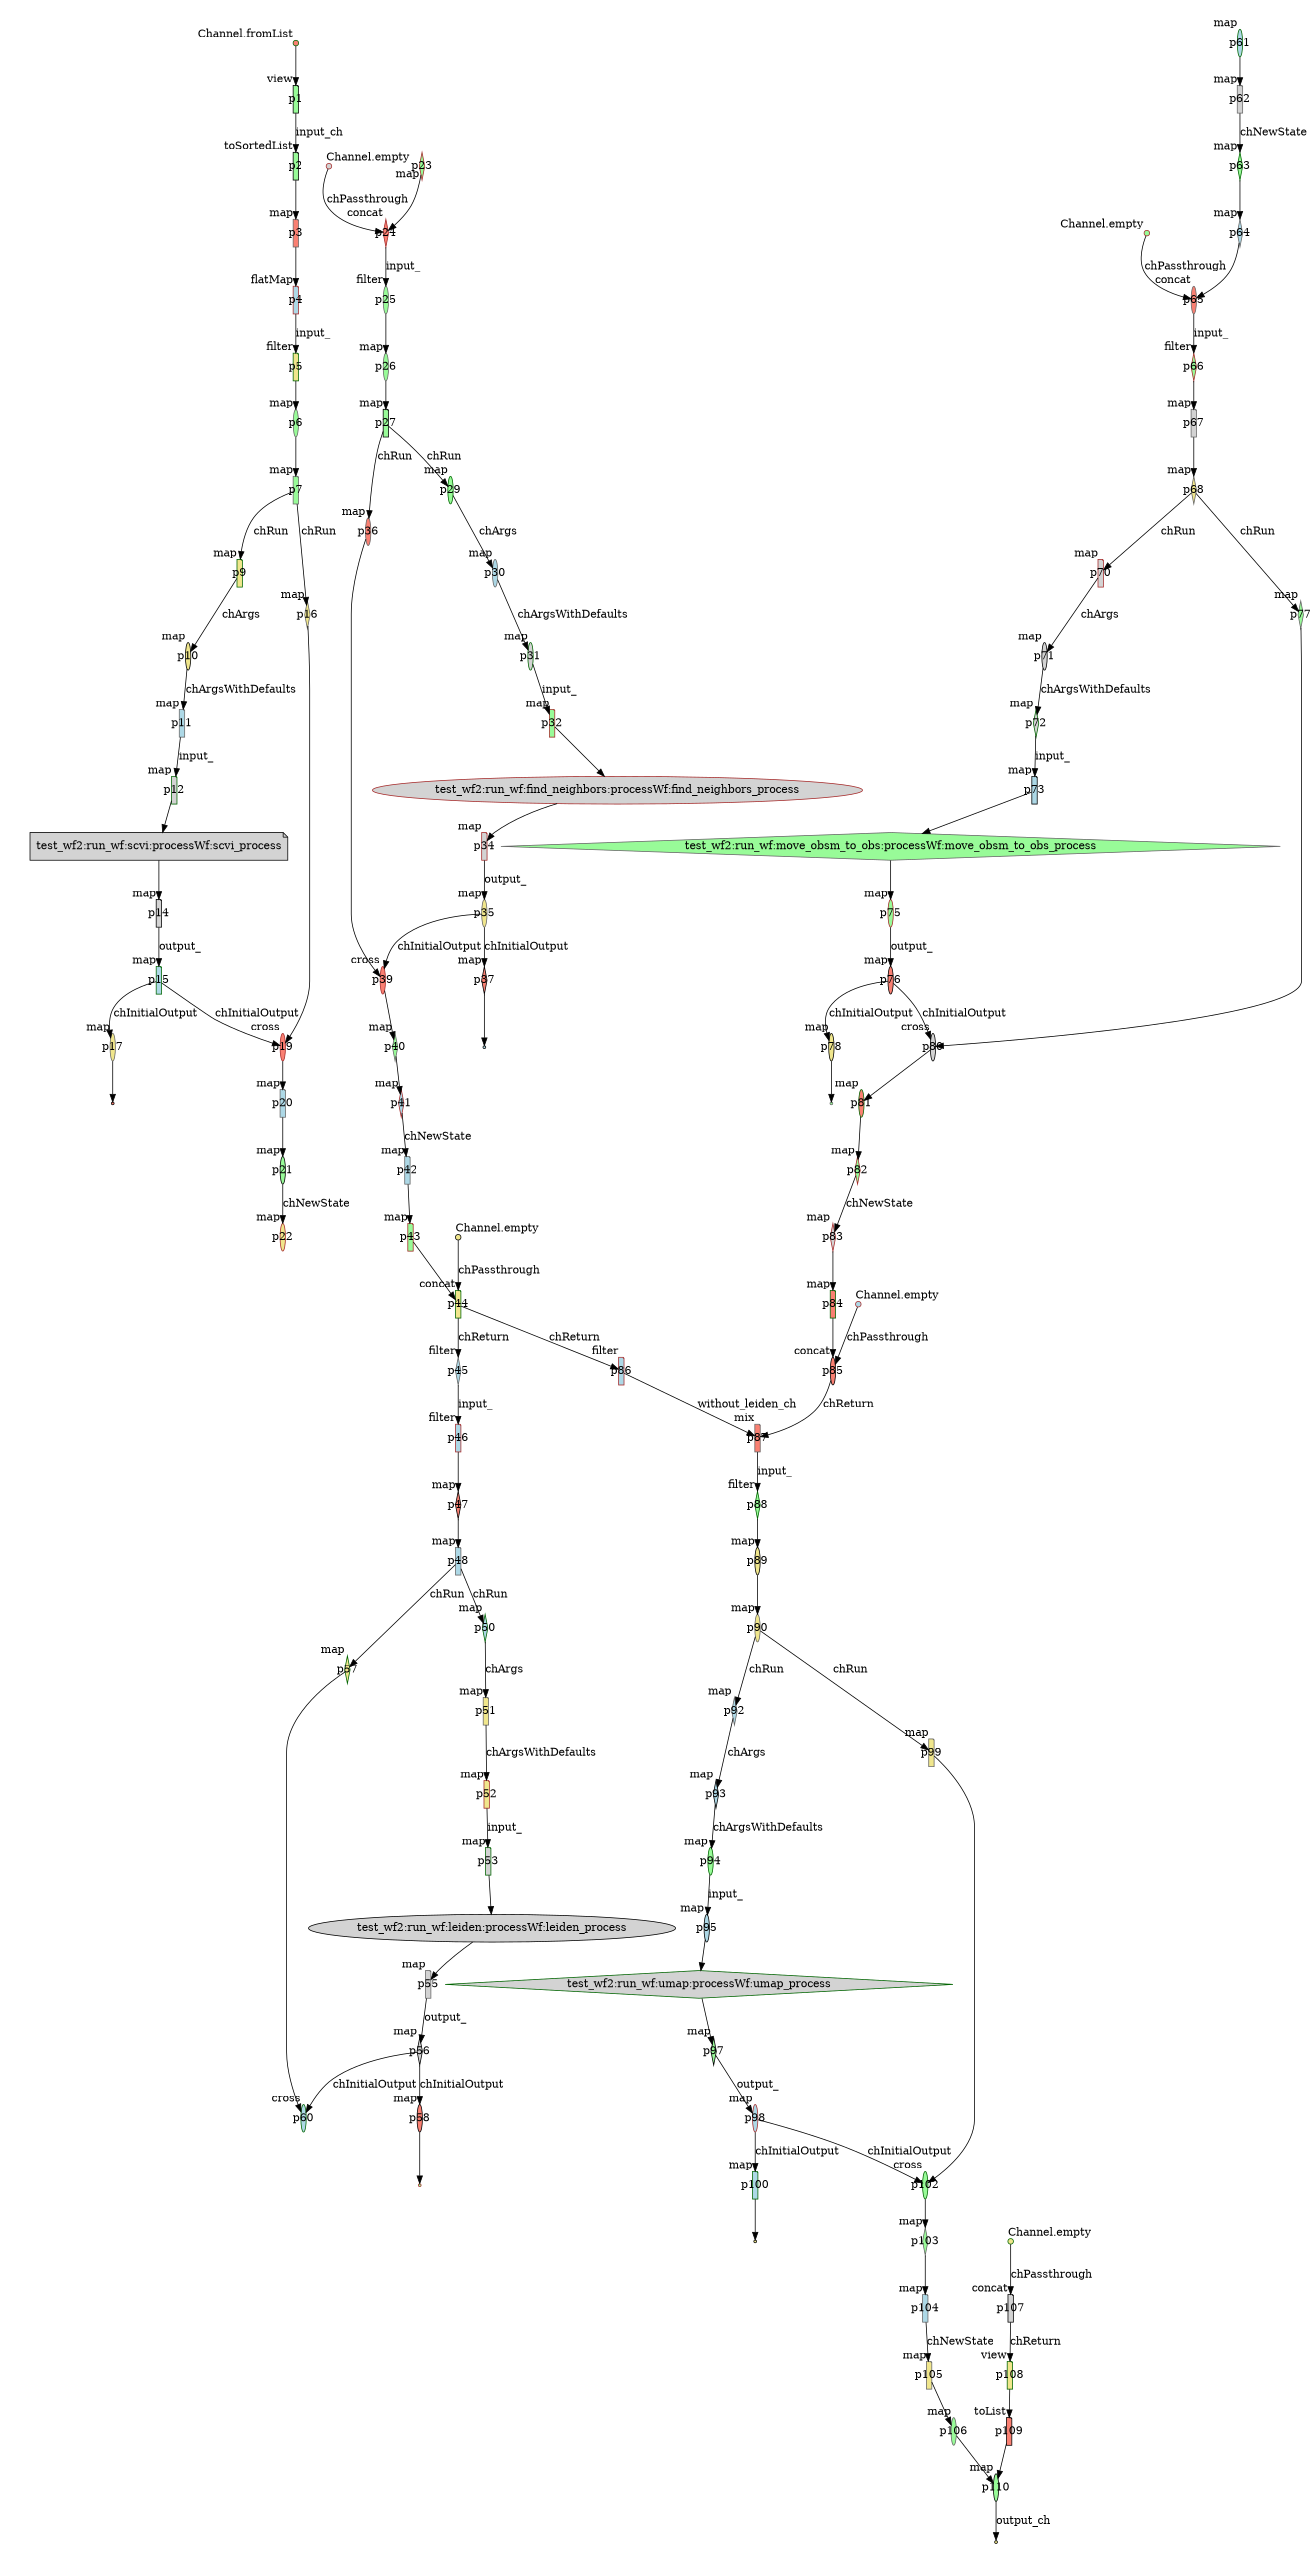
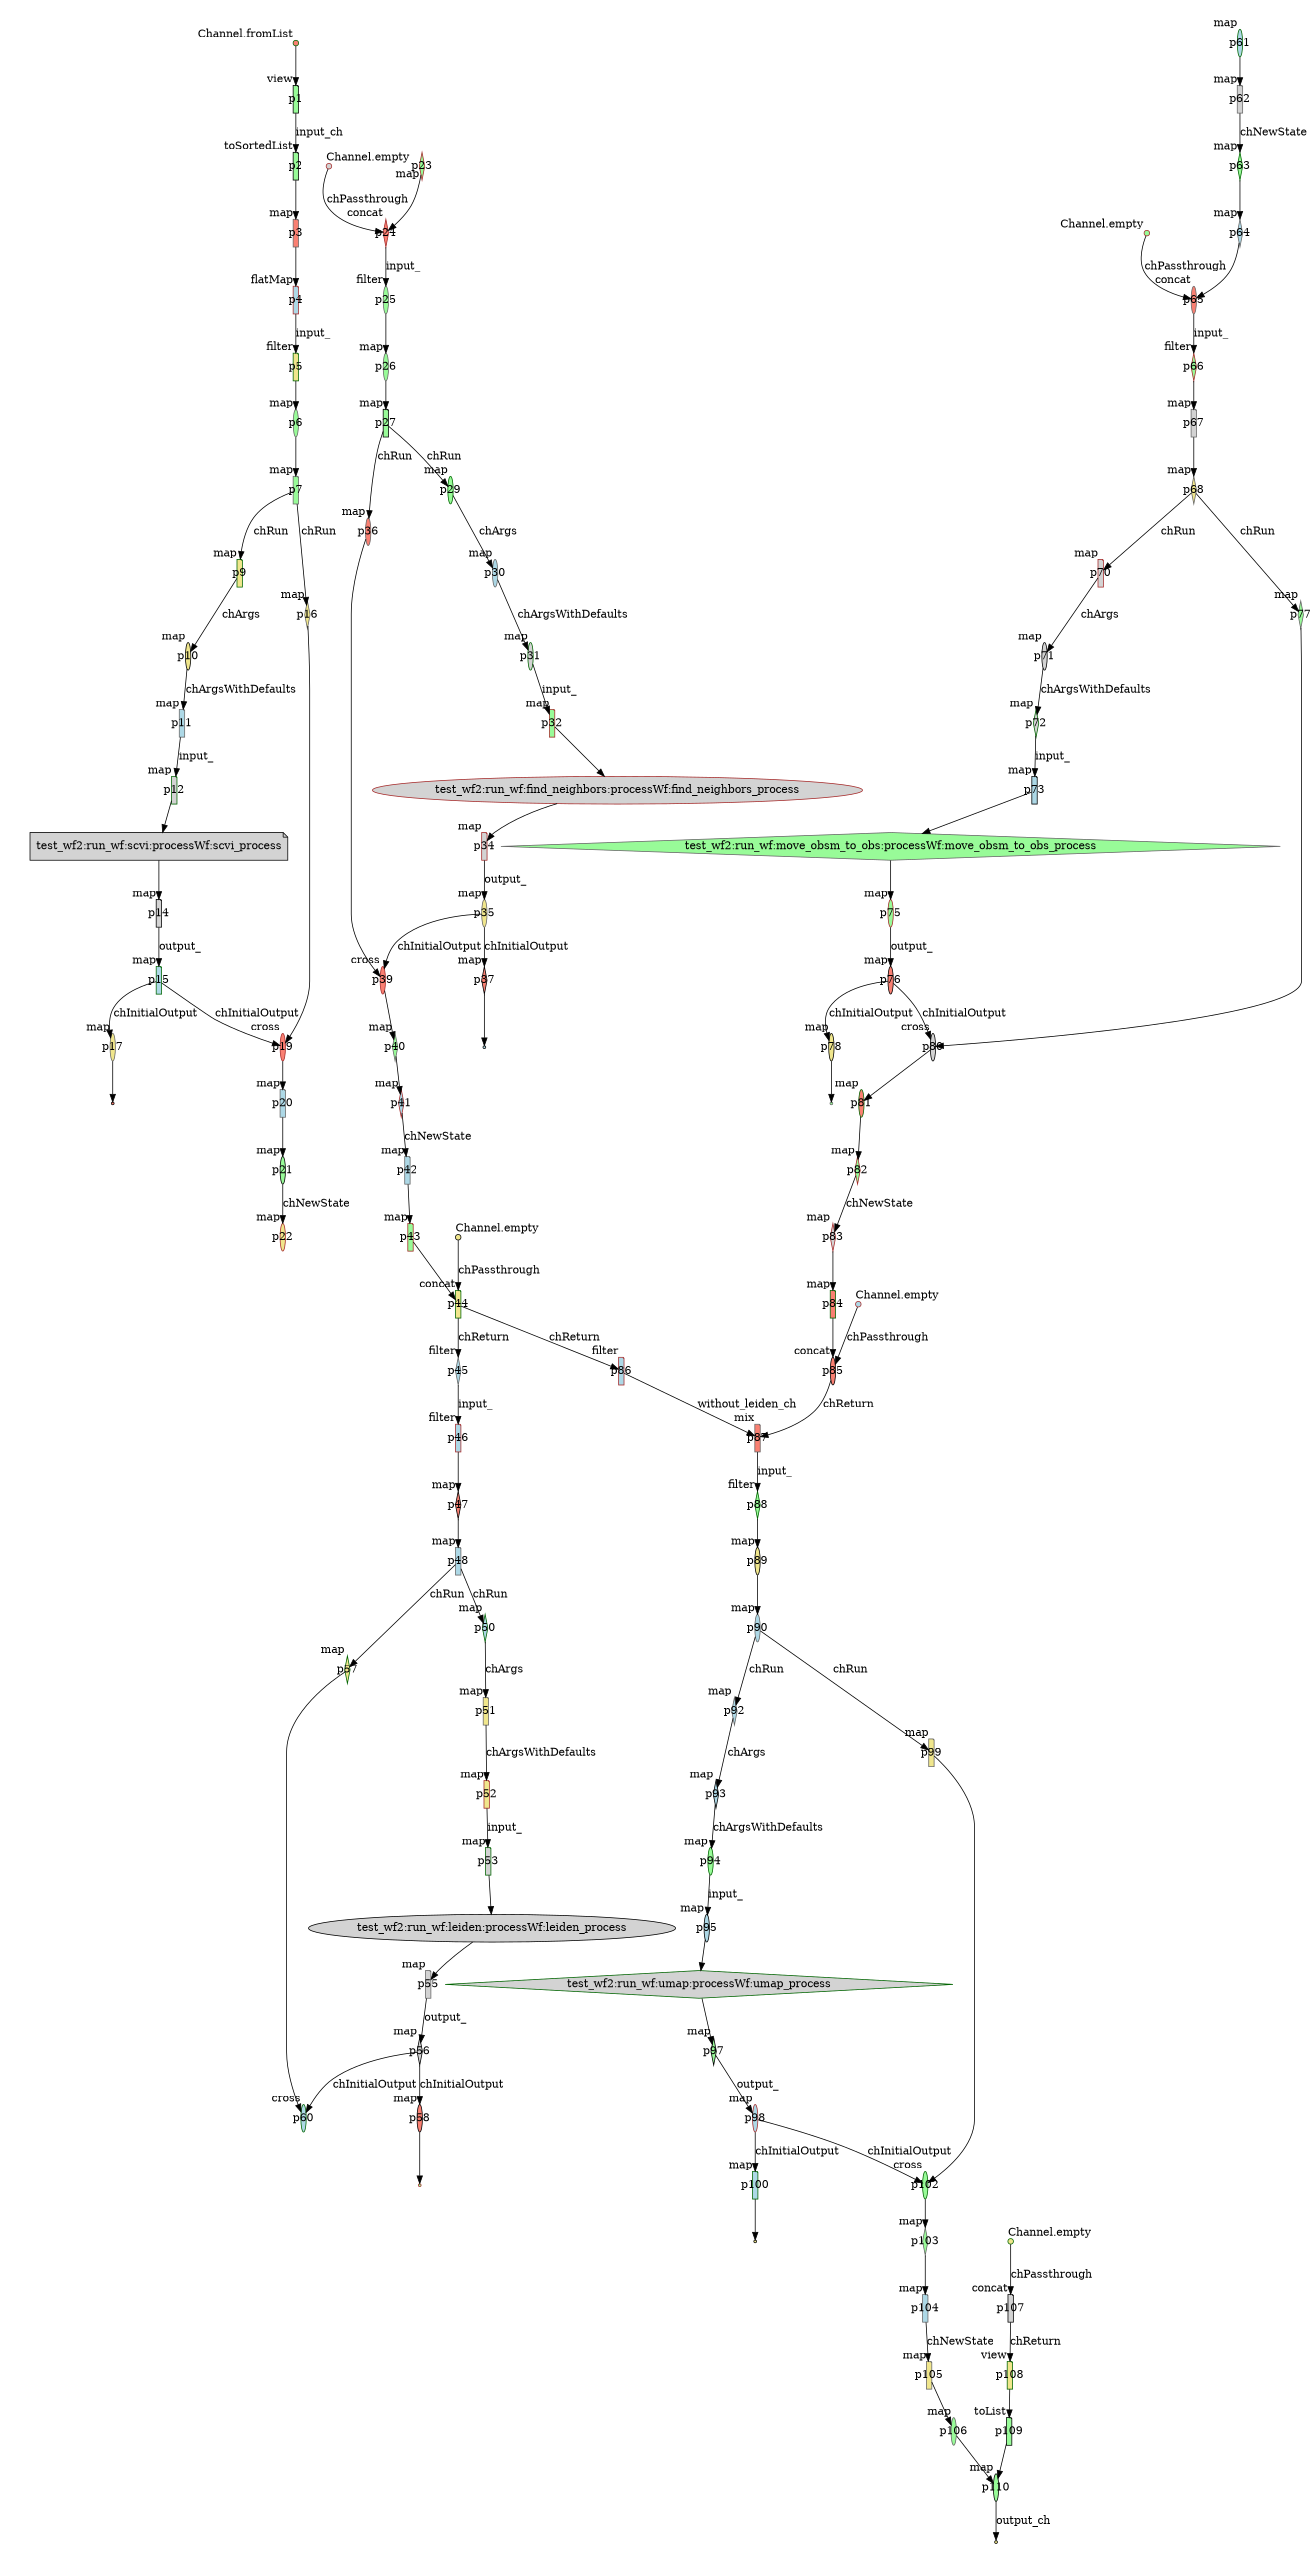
node "p90 map": fillcolor khaki -> lightblue
node "p109 toList": fillcolor salmon -> palegreen
